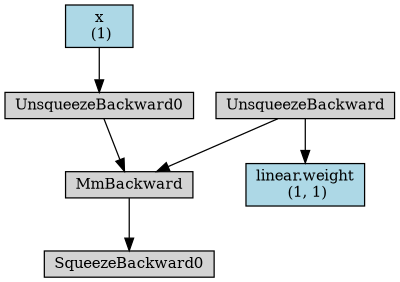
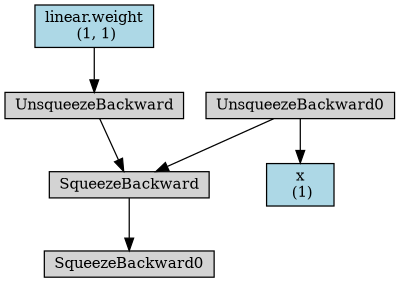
edge "x (1)" -> "UnsqueezeBackward0": reversed
edge "UnsqueezeBackward" -> "linear.weight (1, 1)": reversed
node "MmBackward": label "MmBackward" -> "SqueezeBackward"
